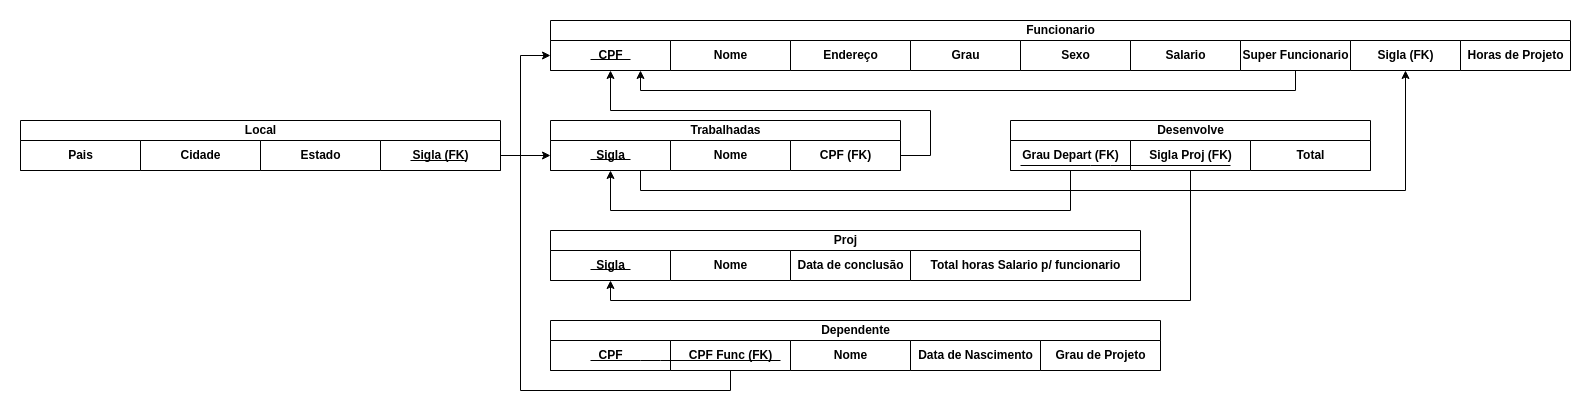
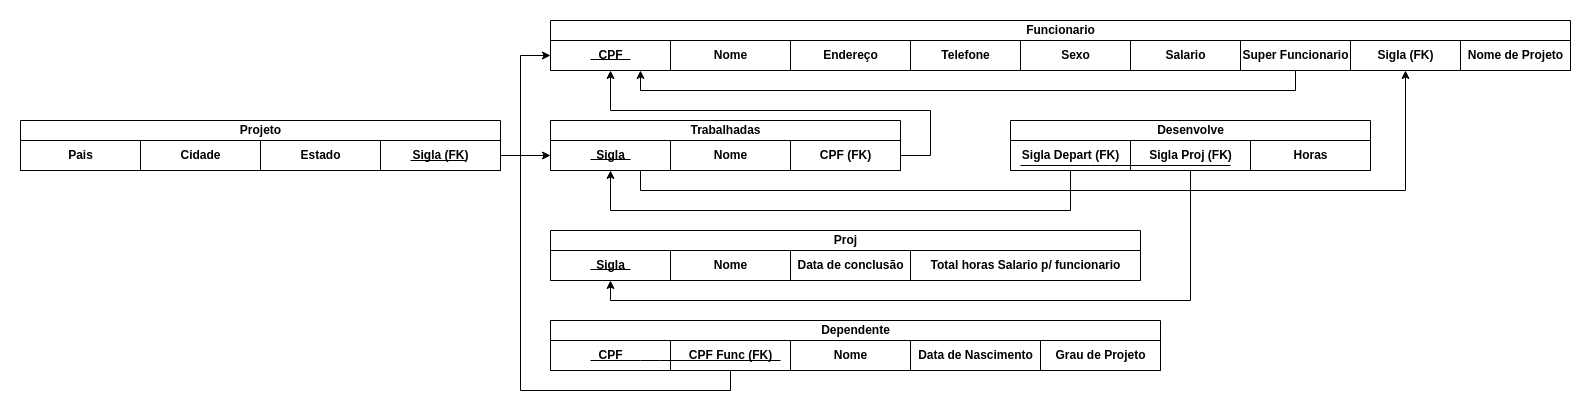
node "Grau": label "Grau" -> "Telefone"
node "Horas de Projeto": label "Horas de Projeto" -> "Nome de Projeto"
node "Local": label "Local" -> "Projeto"
node "Grau Depart (FK)": label "Grau Depart (FK)" -> "Sigla Depart (FK)"
node "Total": label "Total" -> "Horas"
